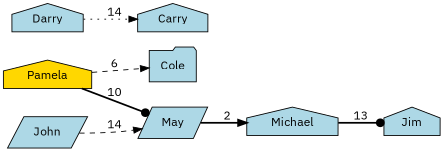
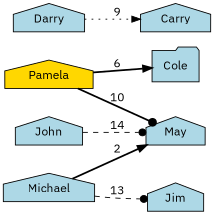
edge "Darry" -> "Carry": label "14" -> "9"
edge "Pamela" -> "Cole": style dashed -> bold
node "May": shape parallelogram -> house
edge "May" -> "Michael": reversed
edge "Michael" -> "Jim": style bold -> dashed
node "John": shape parallelogram -> house
edge "John" -> "May": arrowhead normal -> dot
